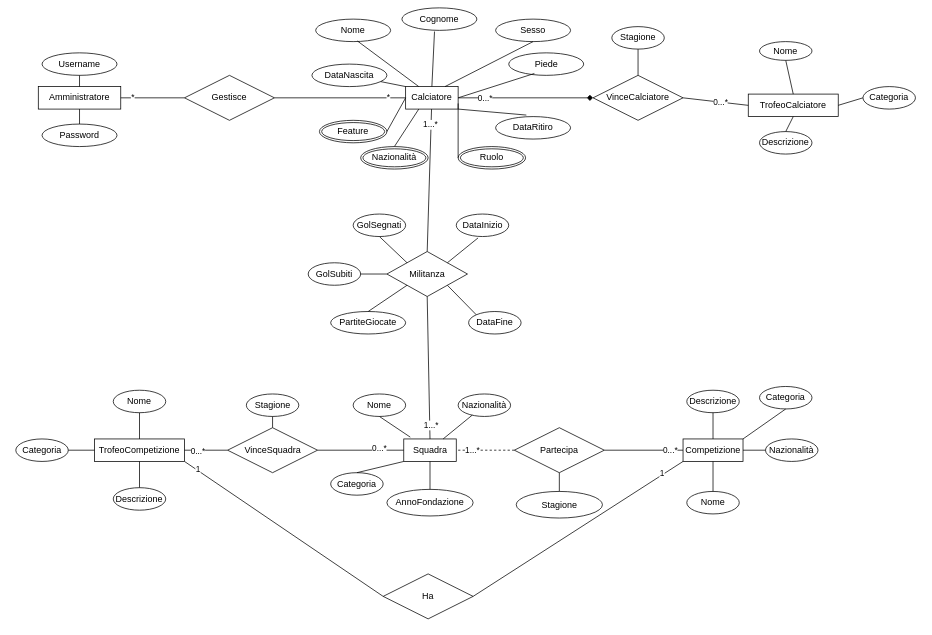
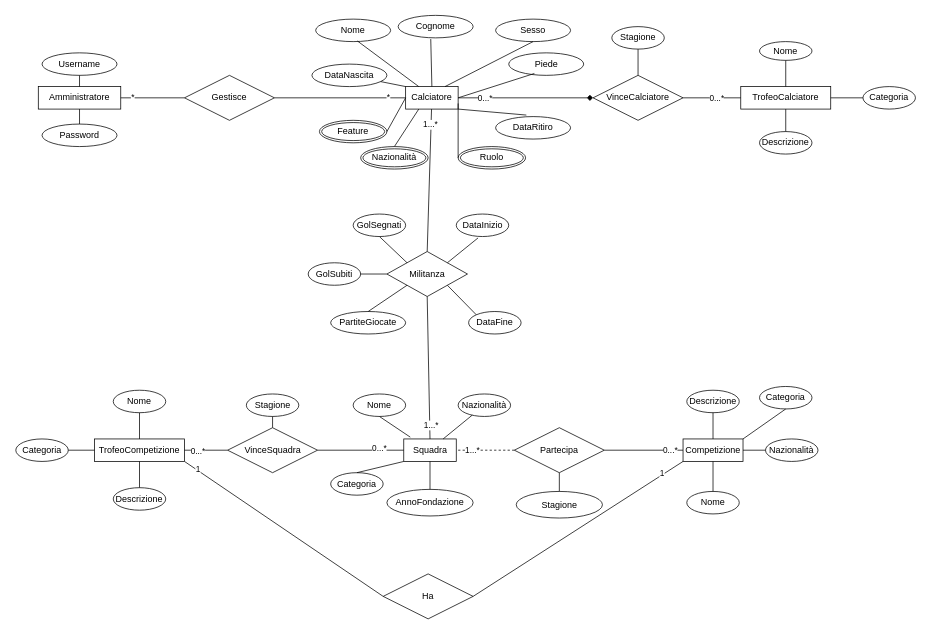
node "Cognome": moved (439, 19) -> (435, 27)
node "TrofeoCalciatore": moved (793, 105) -> (786, 98)
